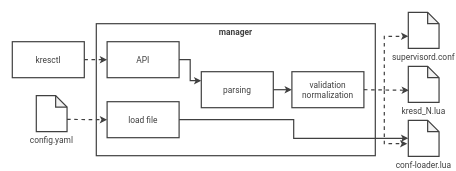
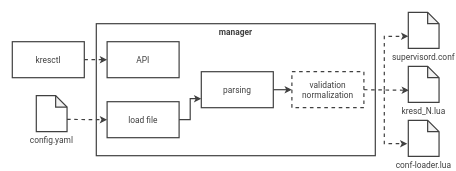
edge "API" -> "parsing": removed
node "validation normalization": style solid -> dashed
edge "load file" -> "conf-loader.lua": now "load file" -> "parsing"
